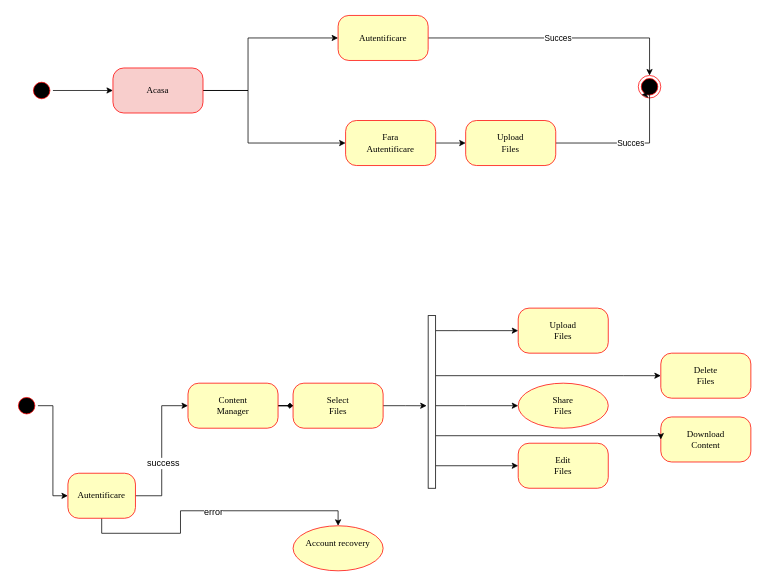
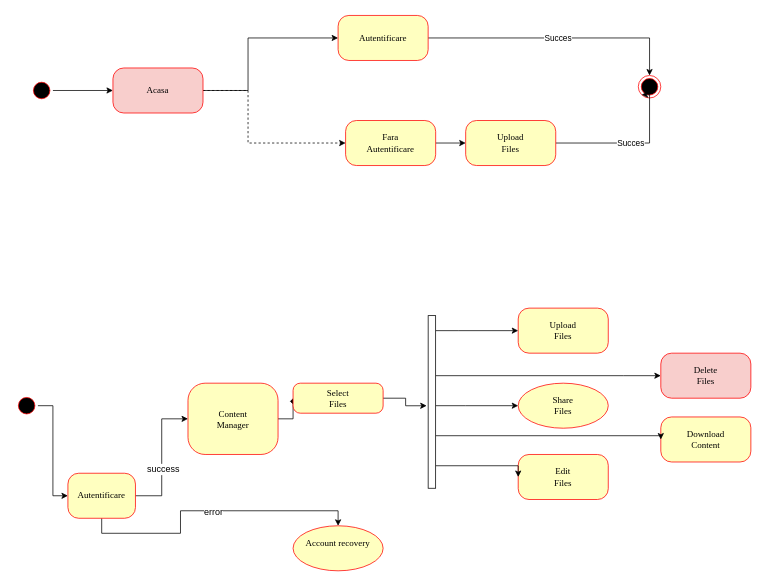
edge "Acasa" -> "Fara Autentificare": style solid -> dashed
node "Delete Files": fillcolor #ffffc0 -> #f8cecc
node "Content Manager": size 90x45 -> 90x71
node "Select Files": size 90x45 -> 90x30
node "Edit Files": moved (563, 465) -> (563, 477)
